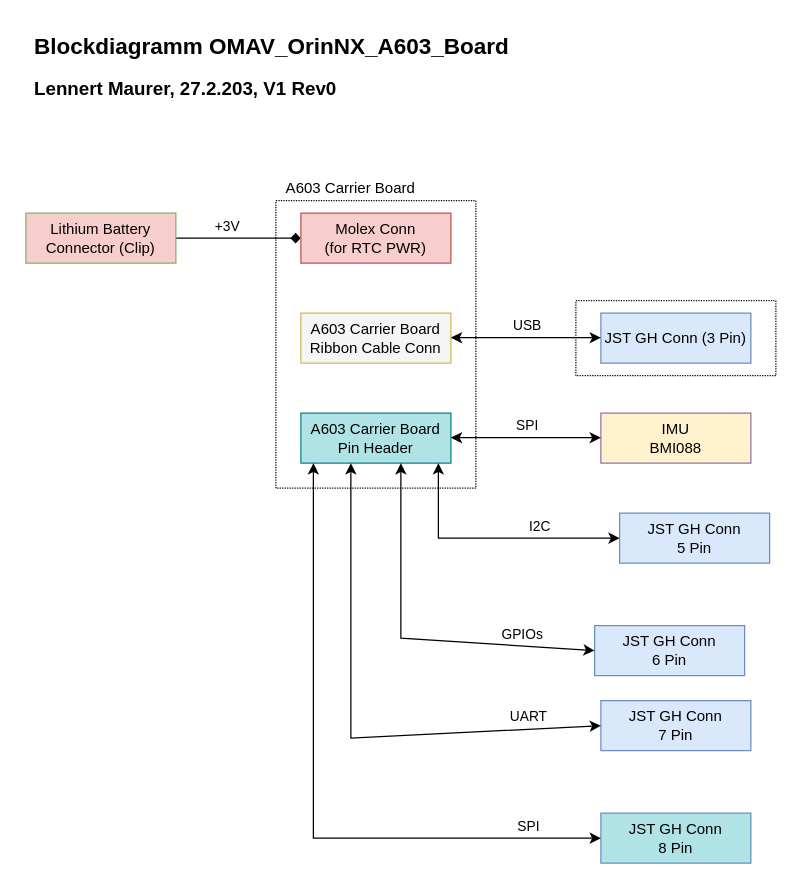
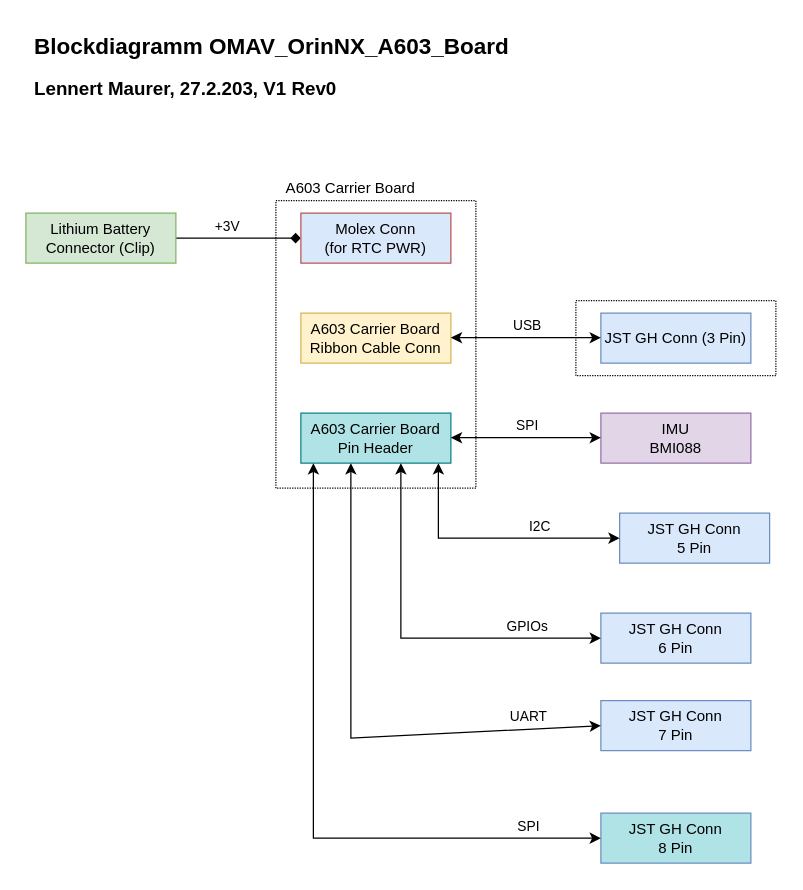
node "Lithium Battery Connector (Clip)": fillcolor #f8cecc -> #d5e8d4
node "Molex Conn (for RTC PWR)": fillcolor #f8cecc -> #dae8fc
node "A603 Carrier Board Ribbon Cable Conn": fillcolor #f5f5f5 -> #fff2cc
node "IMU BMI088": fillcolor #fff2cc -> #e1d5e7
node "JST GH Conn 6 Pin": moved (669, 651) -> (676, 638)
